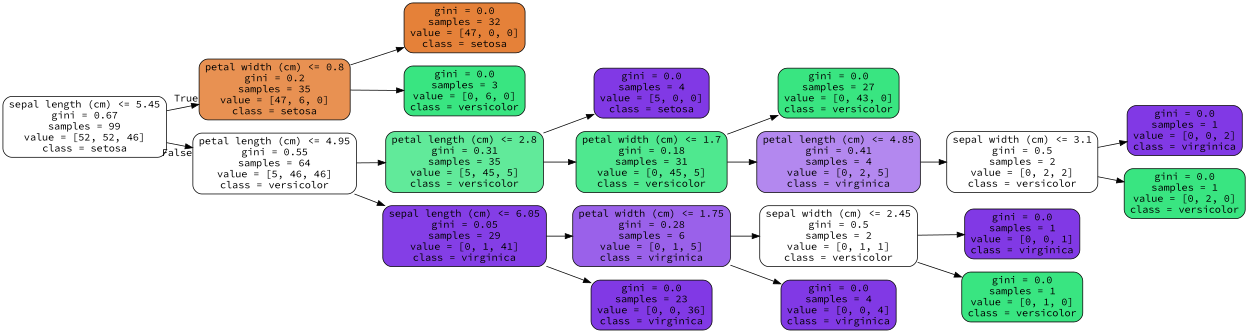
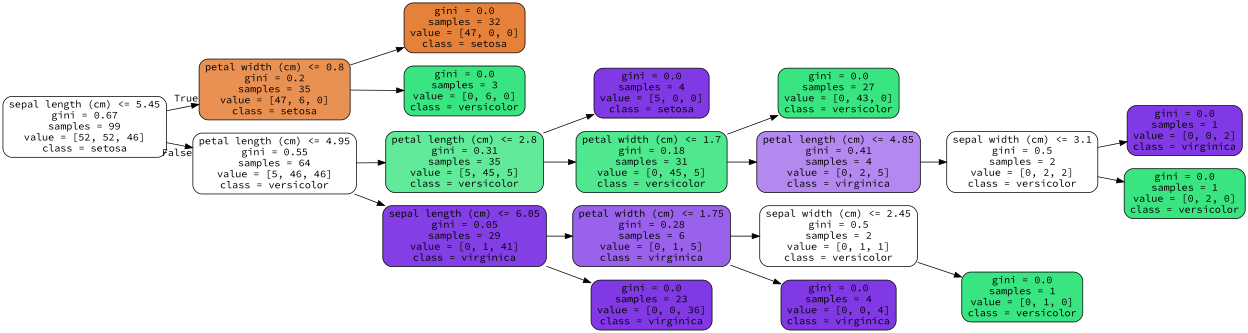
node "gini = 0.0 samples = 1 value = [0, 0, 1] class = virginica": removed
